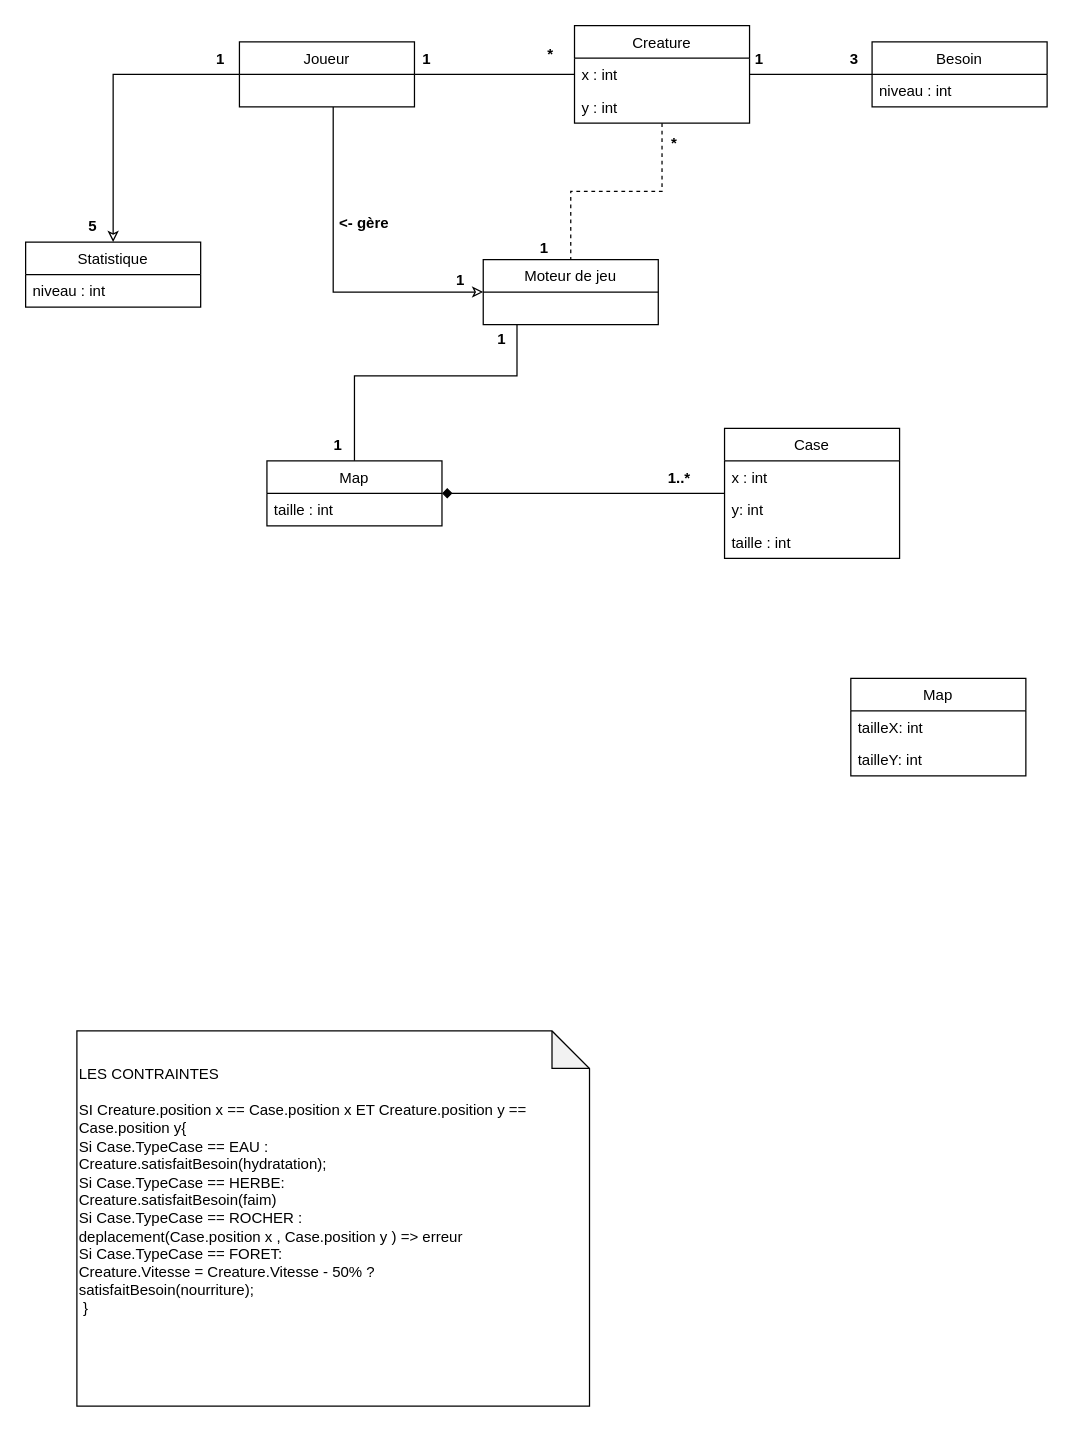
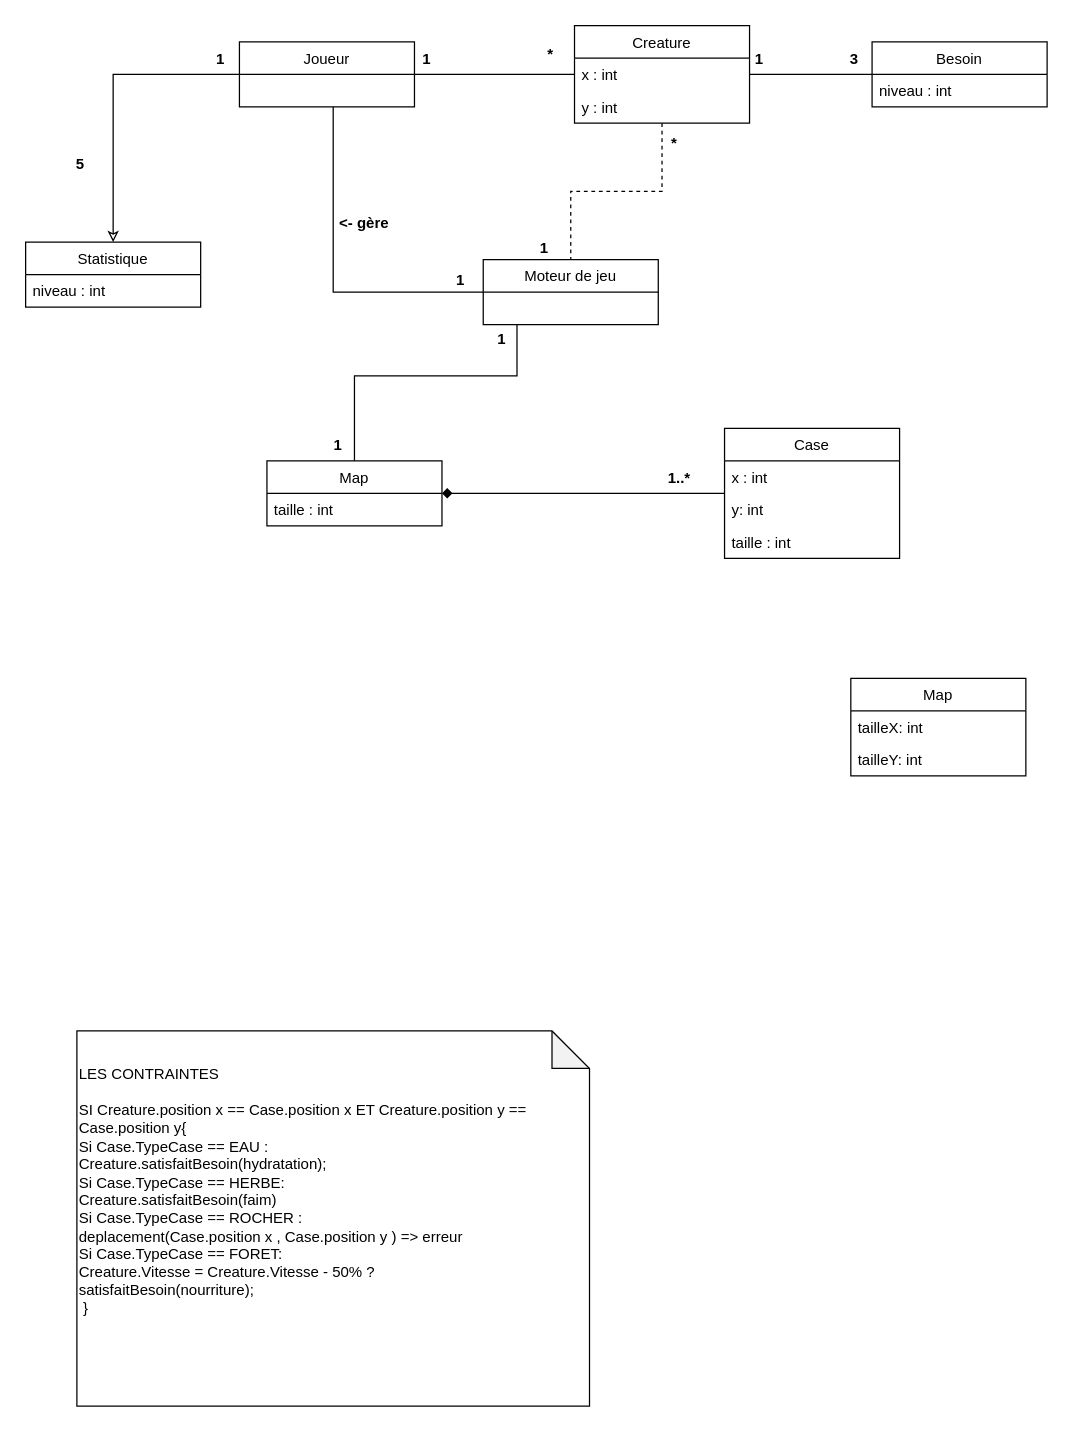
node "5": moved (93, 226) -> (81, 163)
edge "Joueur" -> "Moteur de jeu": arrowhead classic -> none
